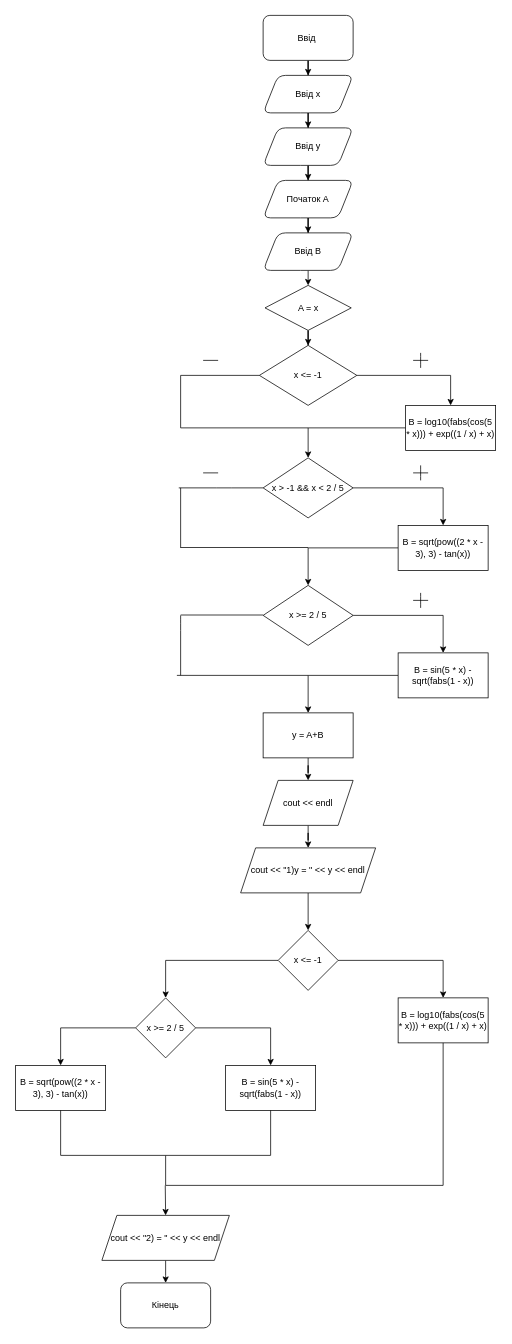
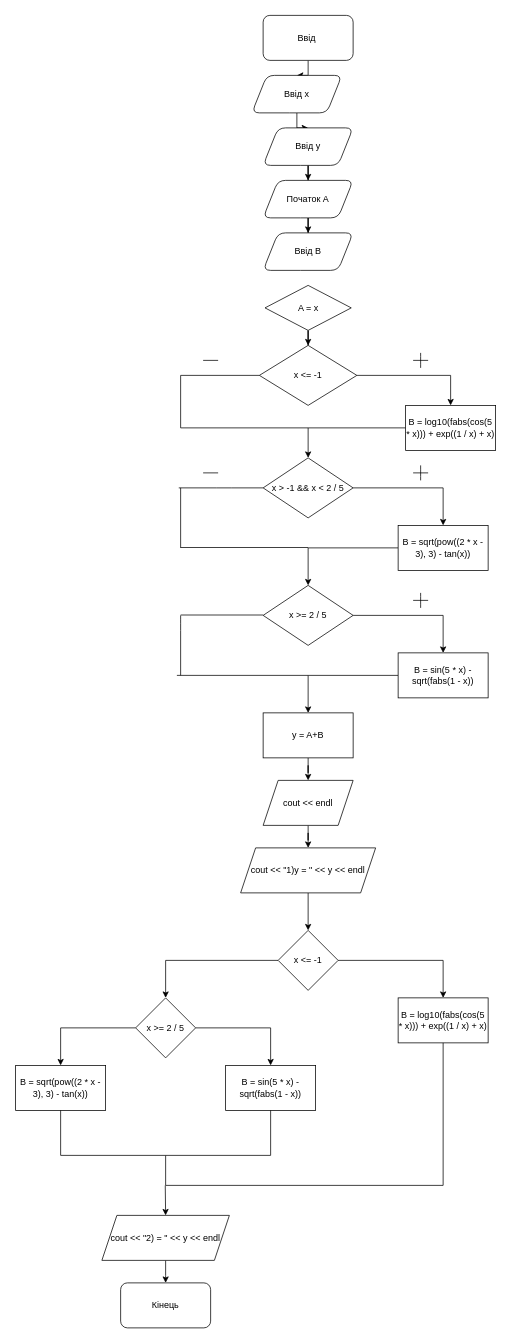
node "Ввід x": moved (308, 94) -> (297, 94)
edge "Ввід B" -> "A = x": removed
